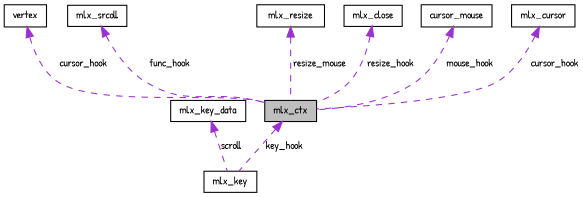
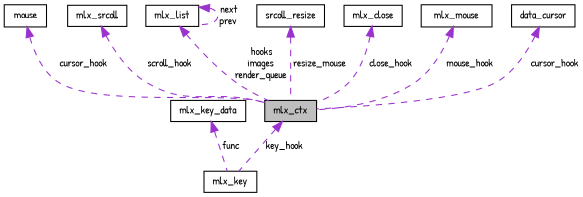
node "vertex": label "vertex" -> "mouse"
node "mlx_list": added
node "mlx_resize": label "mlx_resize" -> "srcoll_resize"
node "cursor_mouse": label "cursor_mouse" -> "mlx_mouse"
node "mlx_cursor": label "mlx_cursor" -> "data_cursor"
edge "mlx_ctx" -> "mlx_srcoll": label " func_hook" -> " scroll_hook"
edge "mlx_ctx" -> "mlx_close": label " resize_hook" -> " close_hook"
edge "mlx_key" -> "mlx_key_data": label " scroll" -> " func"
